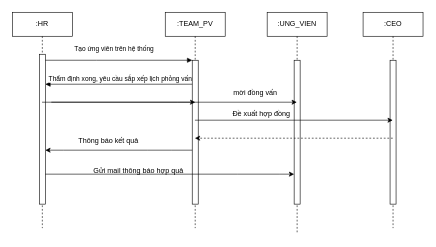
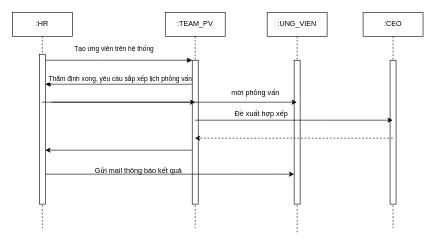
node "mời đồng vấn": label "mời đồng vấn" -> "mời phỏng vấn"
node "Đề xuất hợp đồng": label "Đề xuất hợp đồng" -> "Đề xuất hợp xếp"
node "Thông báo kết quả": removed
node "Gửi mail thông báo hợp quả": label "Gửi mail thông báo hợp quả" -> "Gửi mail thông báo kết quả"
